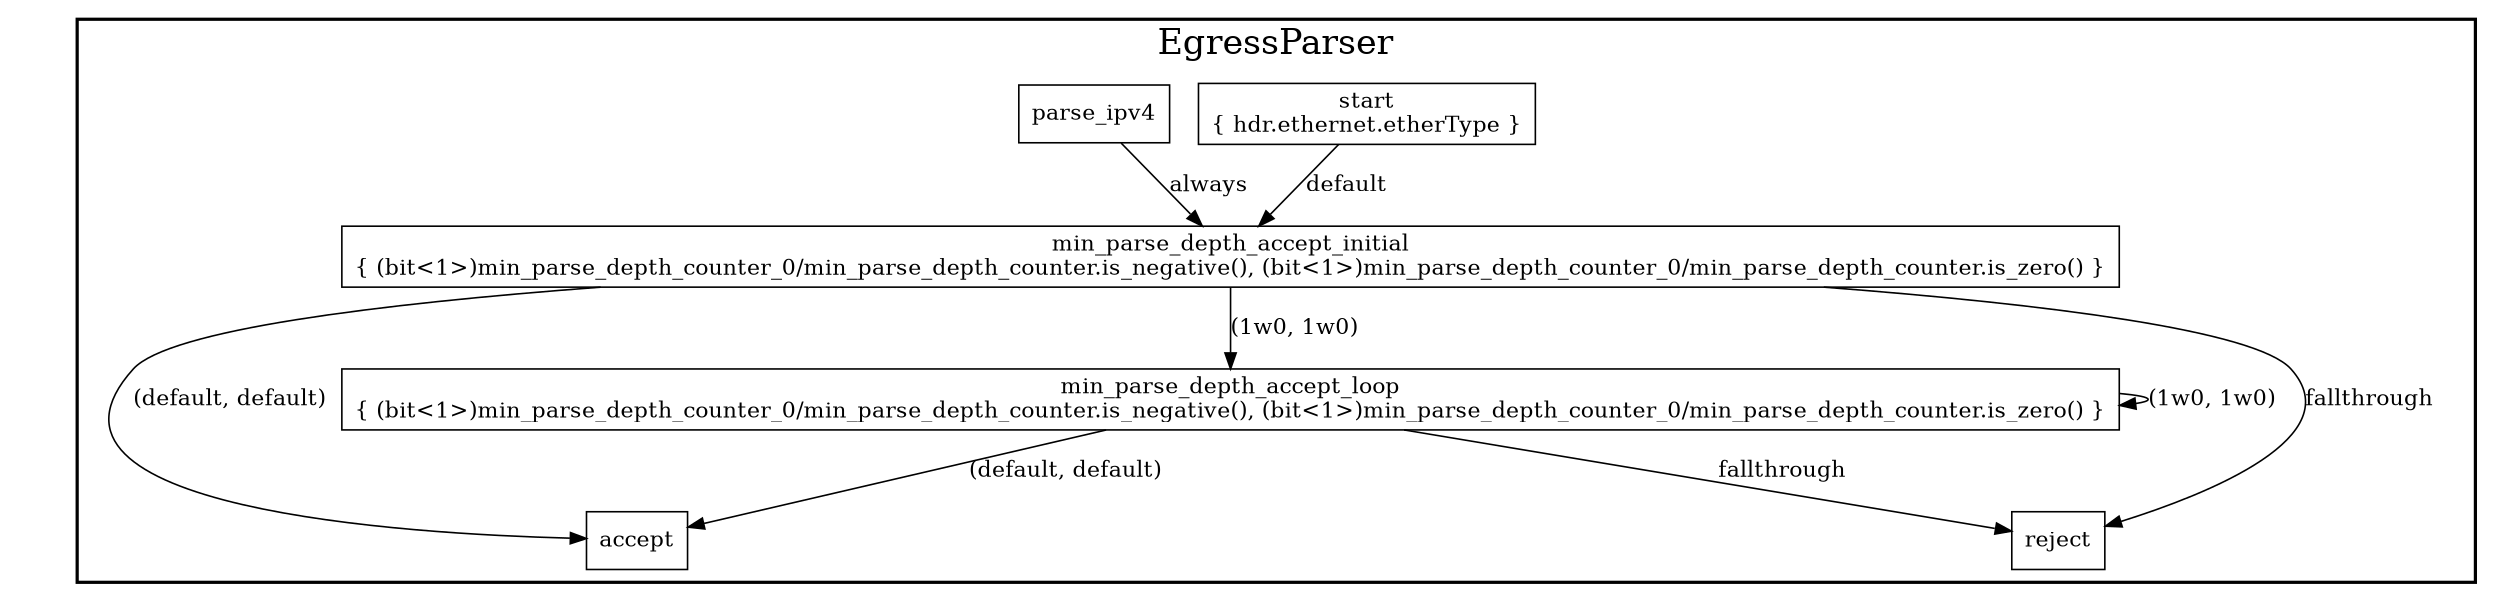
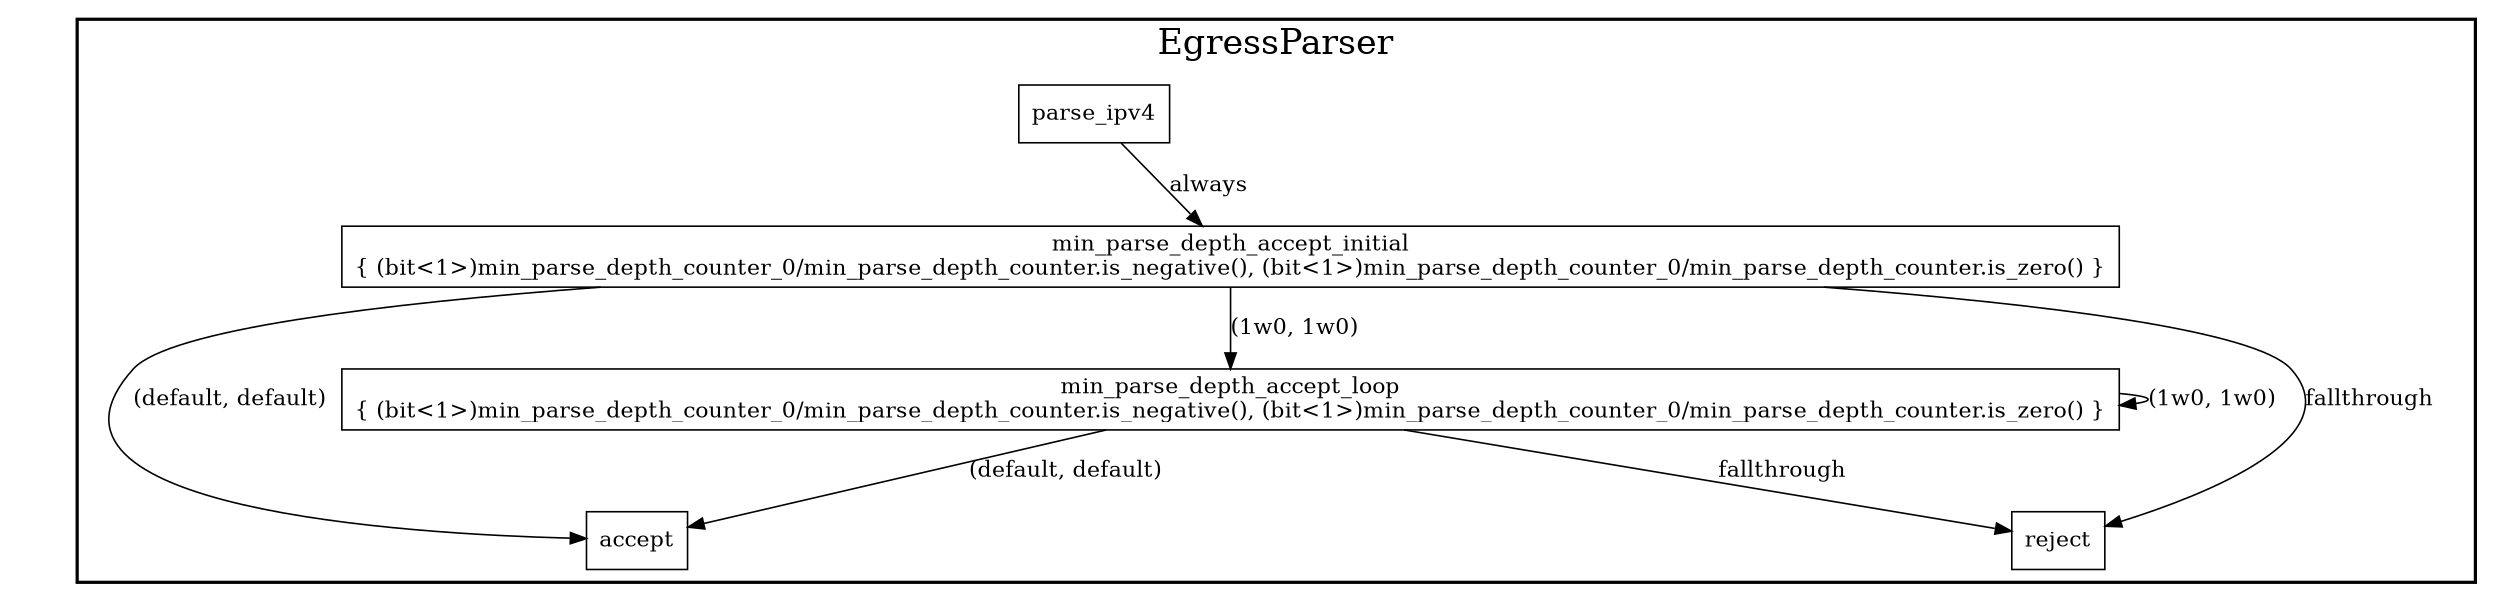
node "start { hdr.ethernet.etherType }": removed
